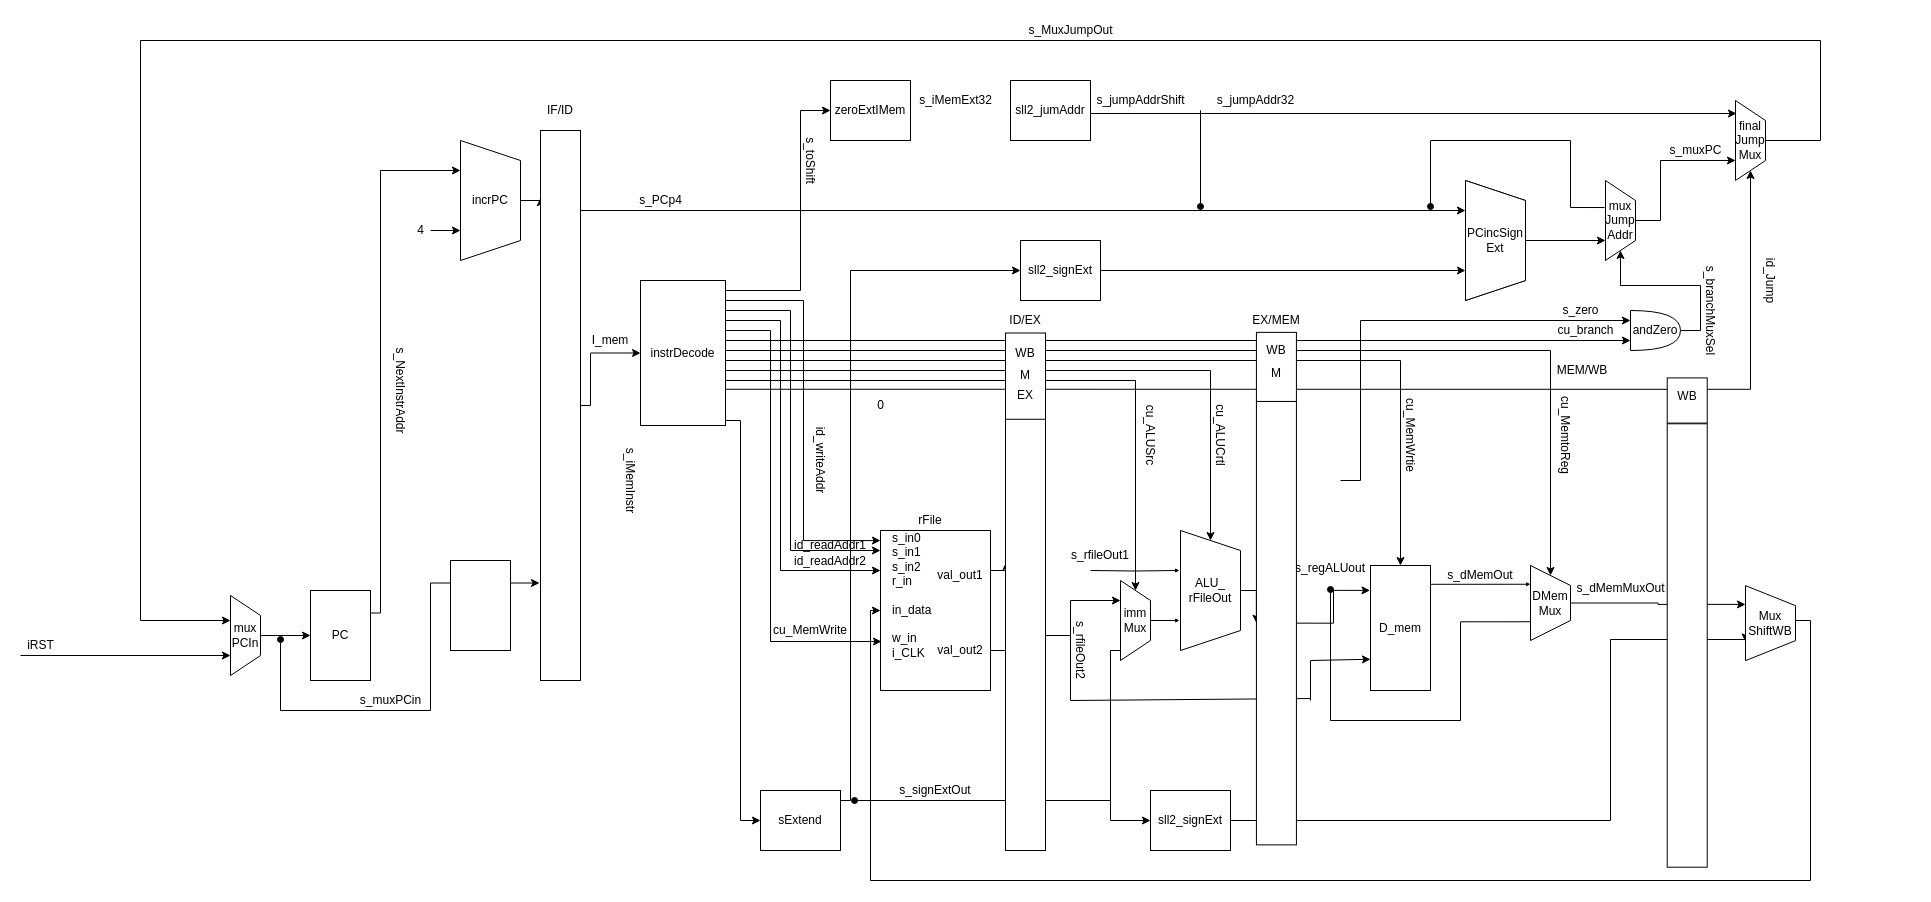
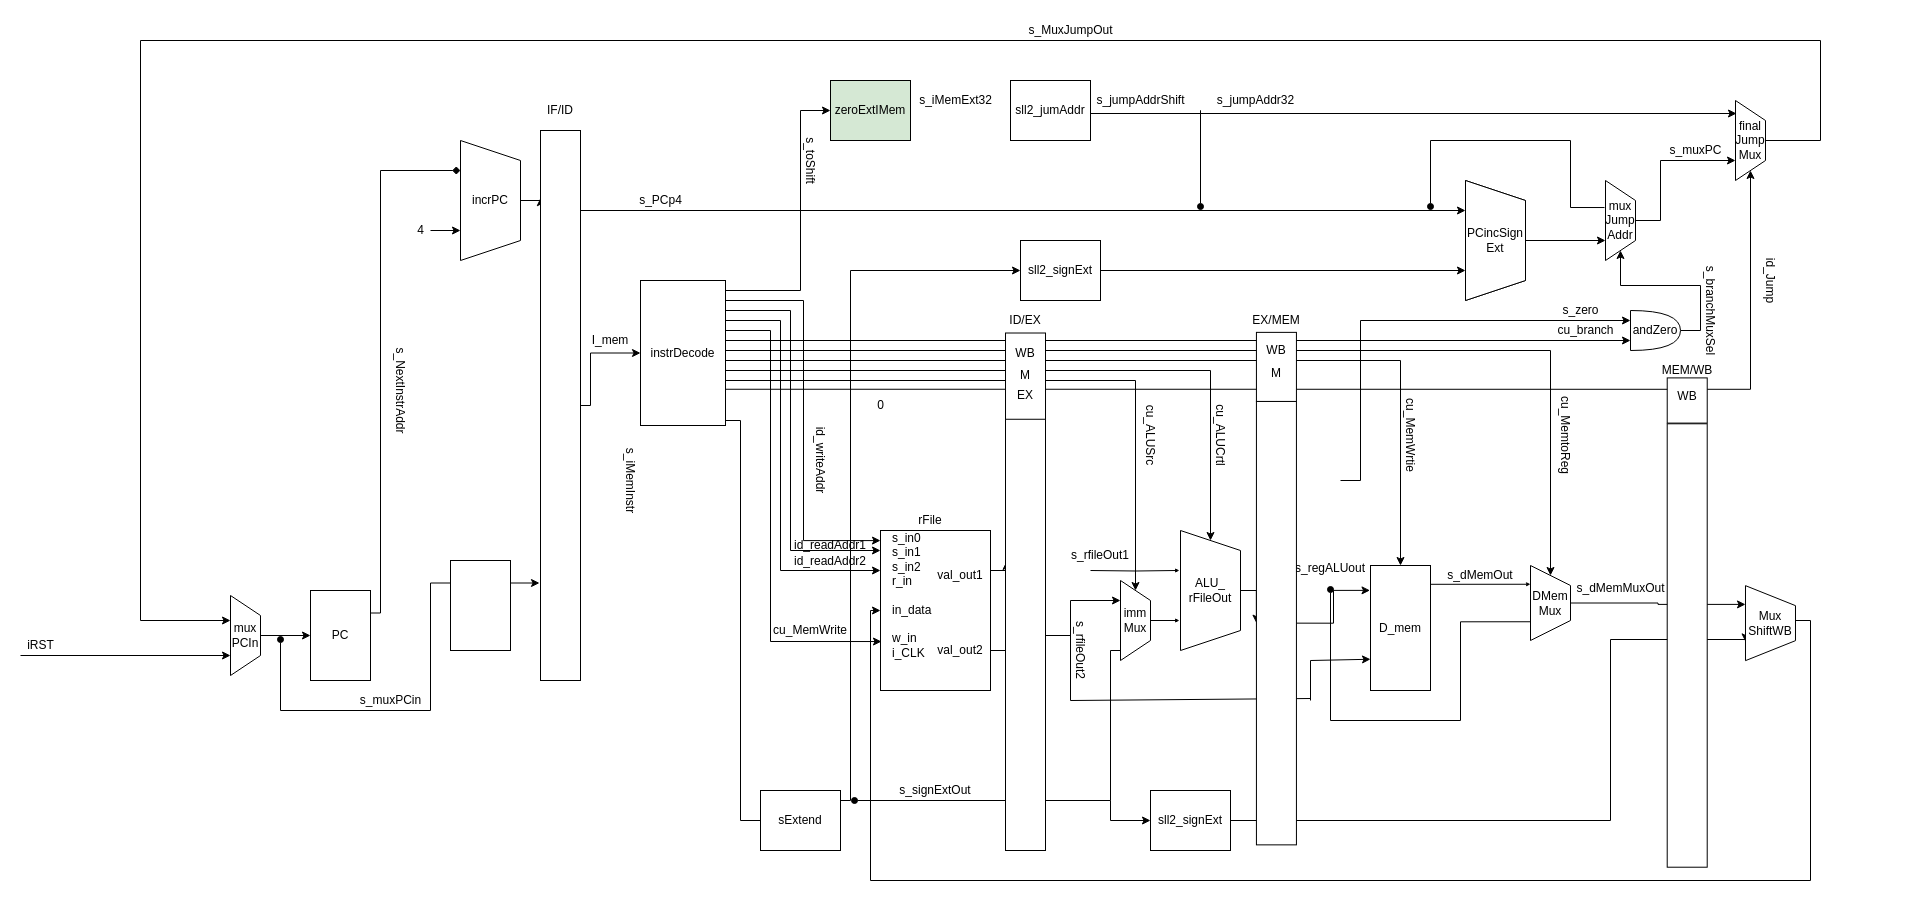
node "zeroExtIMem": fillcolor #ffffff -> #d5e8d4
edge "PC" -> "incrPC": arrowhead classic -> diamond
node "MEM/WB": moved (1582, 371) -> (1687, 371)
edge "instrDecode" -> "sExtend": arrowhead classic -> none
